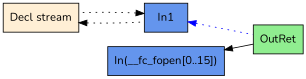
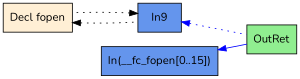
node "Decl stream": label "Decl stream" -> "Decl fopen"
node "In1": label "In1" -> "In9"
edge "OutRet" -> "In(__fc_fopen[0..15])": color #000000 -> #0000ff
